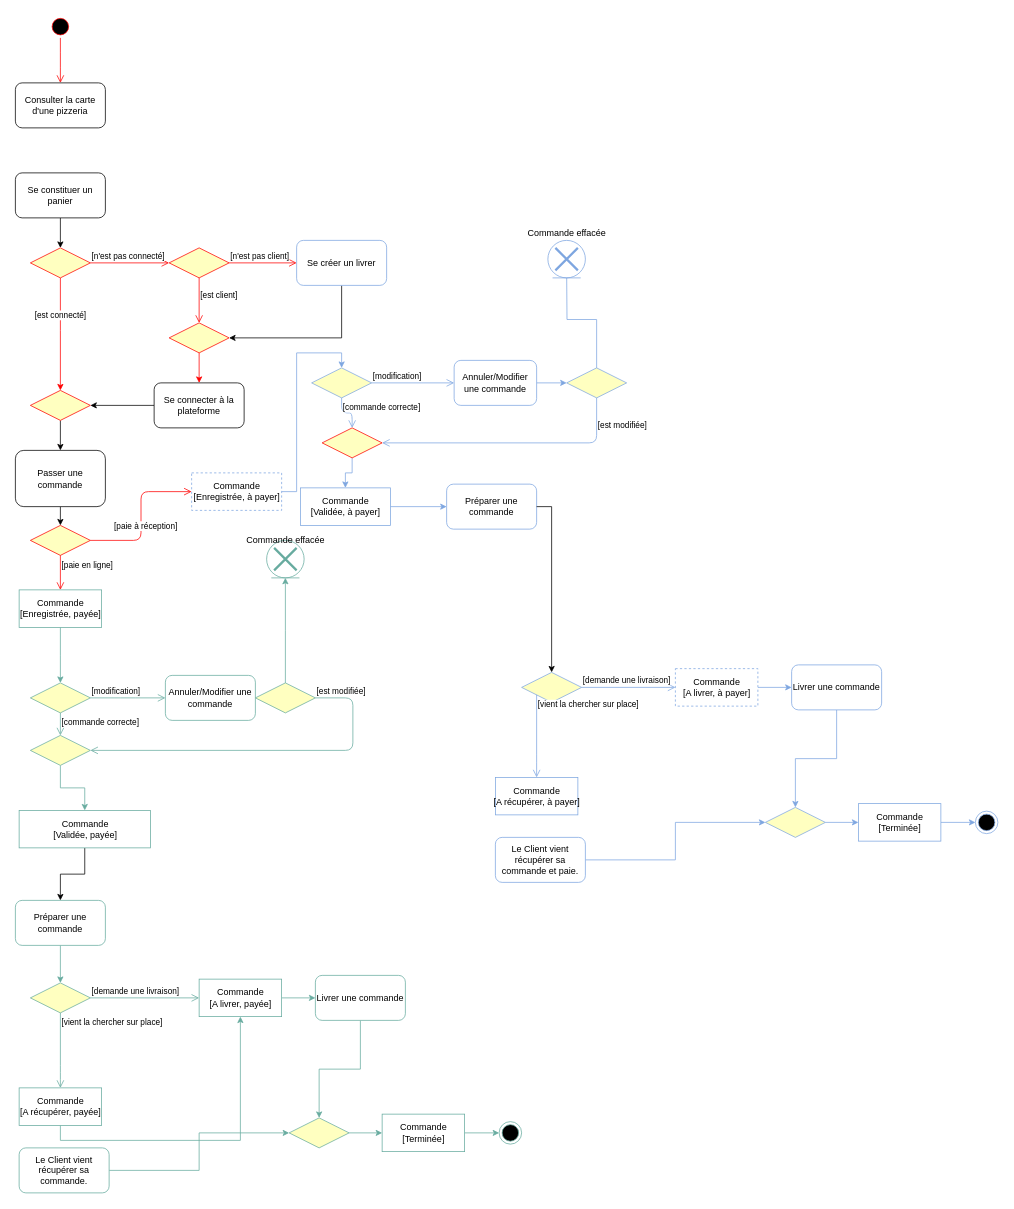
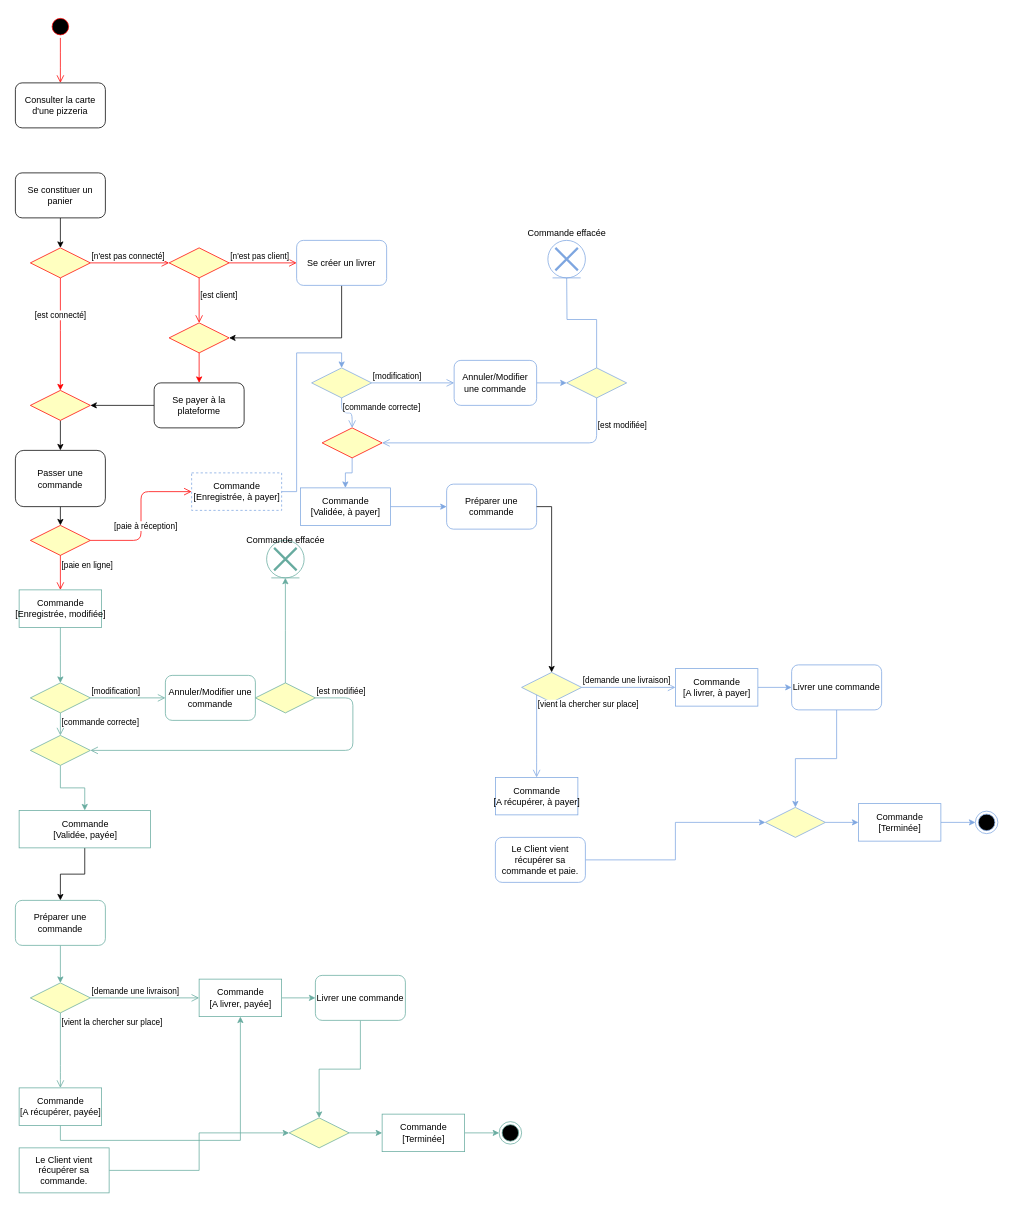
node "Se connecter à la plateforme": label "Se connecter à la plateforme" -> "Se payer à la plateforme"
node "Commande [Enregistrée, payée]": label "Commande [Enregistrée, payée]" -> "Commande [Enregistrée, modifiée]"
node "Commande [A livrer, à payer]": style dashed -> solid
node "Le Client vient récupérer sa commande.": shape rounded rectangle -> rectangle
